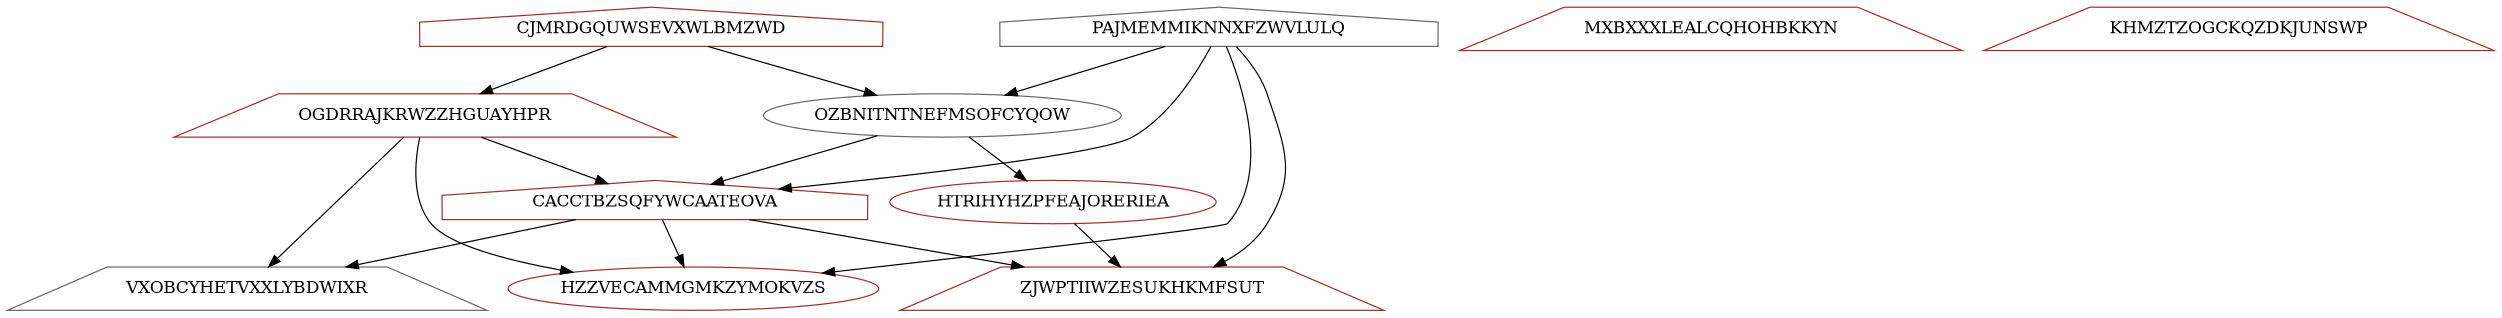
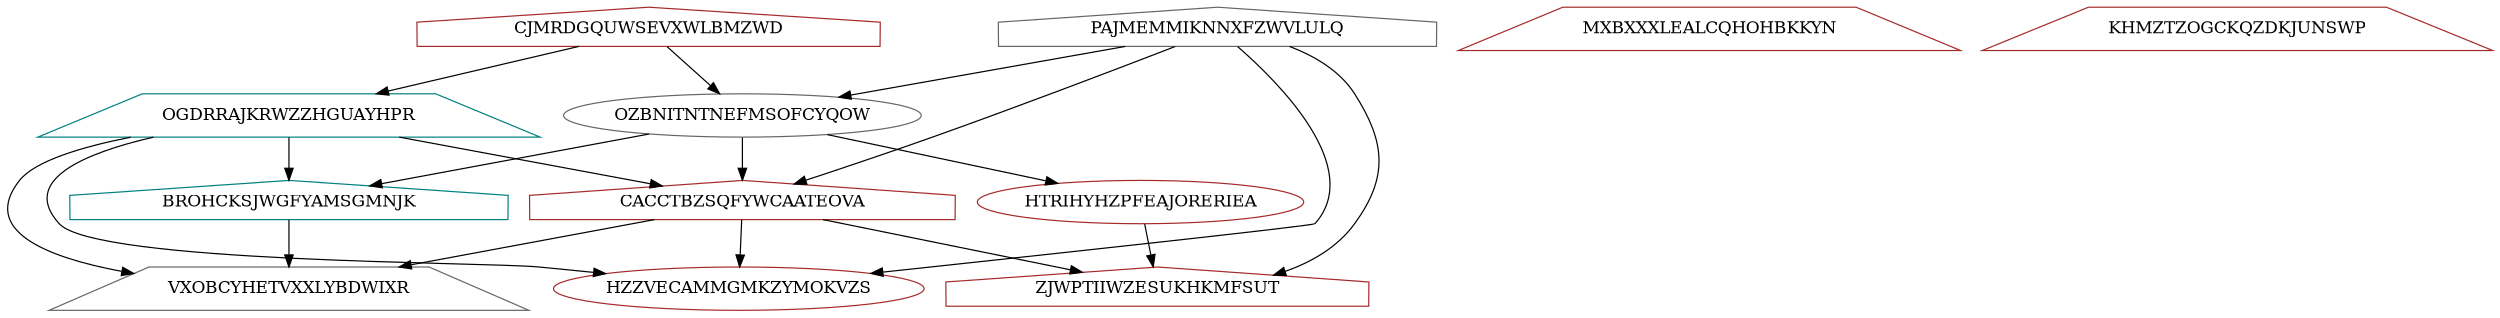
node "OGDRRAJKRWZZHGUAYHPR": color brown -> teal
node "BROHCKSJWGFYAMSGMNJK": added
node "ZJWPTIIWZESUKHKMFSUT": shape trapezium -> house
